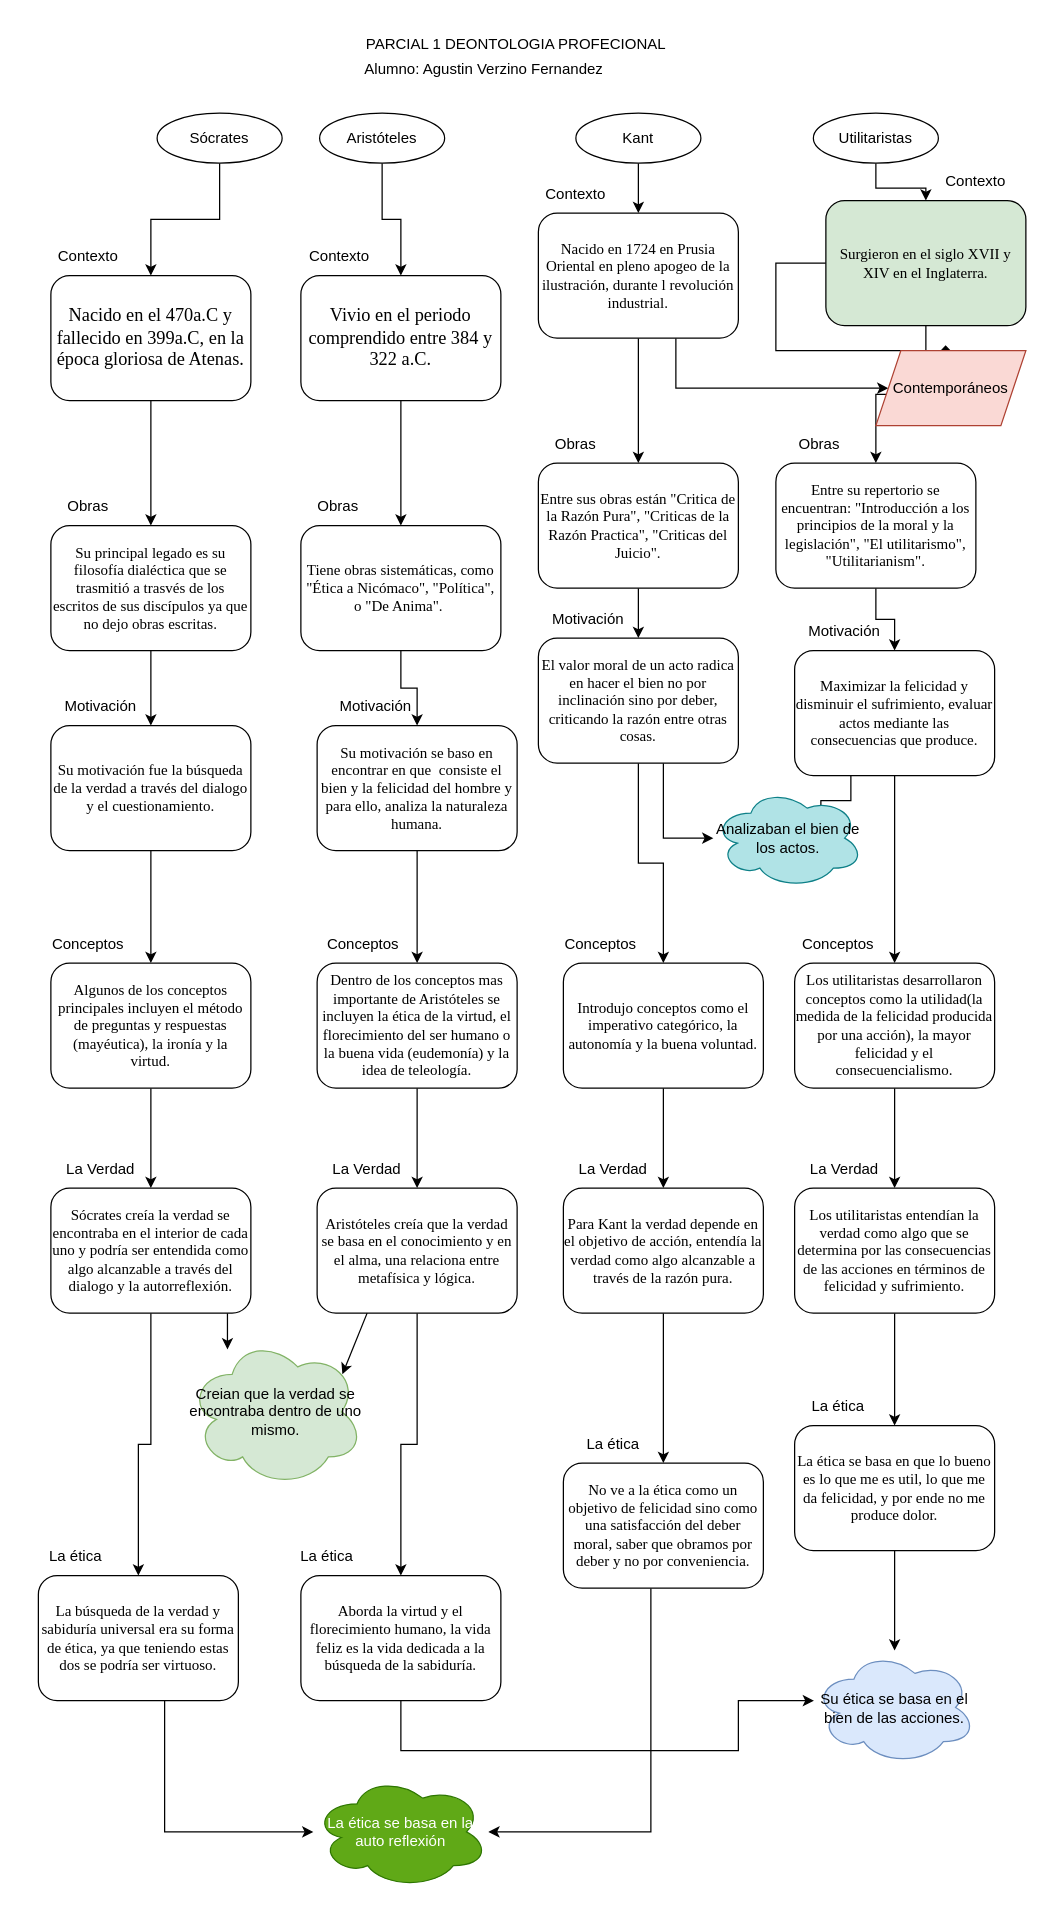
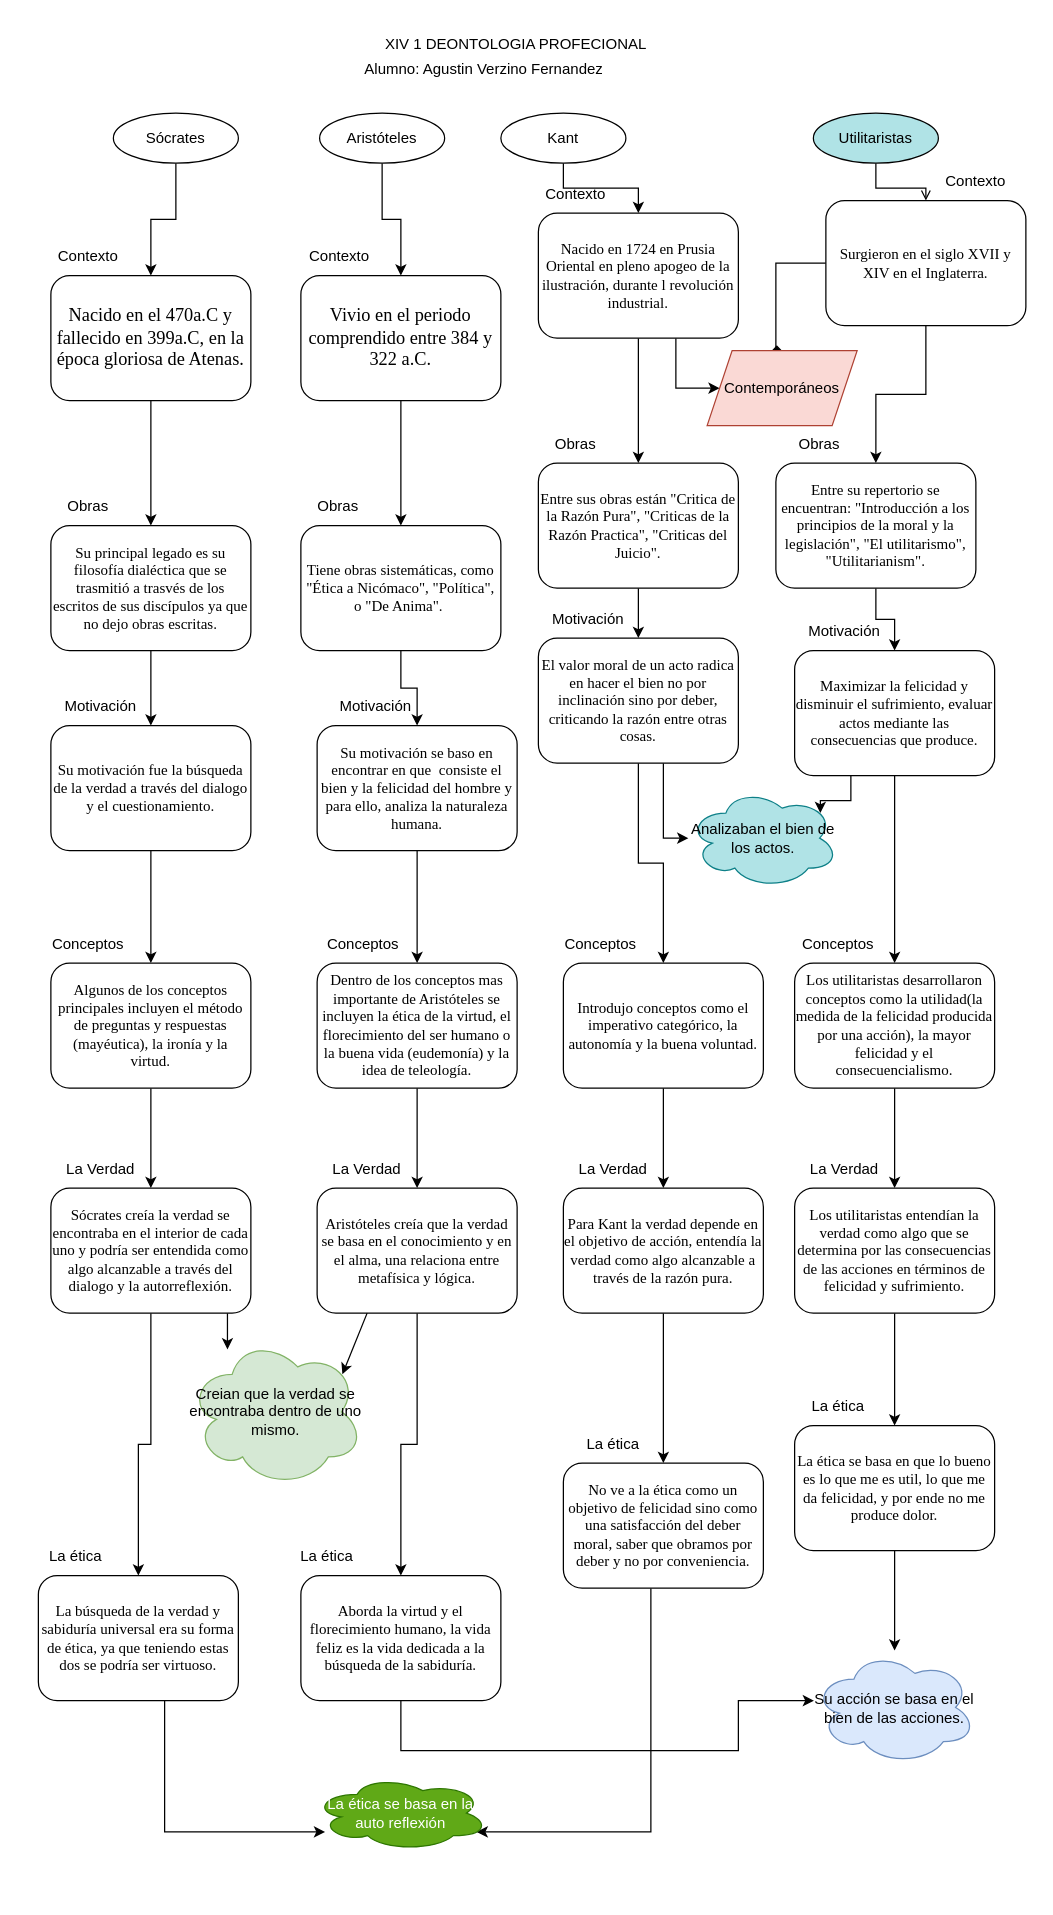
node "PARCIAL 1 DEONTOLOGIA PROFECIONAL": label "PARCIAL 1 DEONTOLOGIA PROFECIONAL" -> "XIV 1 DEONTOLOGIA PROFECIONAL"
node "Sócrates": moved (219, 138) -> (176, 138)
node "Kant": moved (638, 138) -> (563, 138)
node "Utilitaristas": fillcolor #ffffff -> #b0e3e6
edge "Utilitaristas" -> "Surgieron en el siglo XVII y XIV en el Inglaterra.": arrowhead classic -> open
node "Surgieron en el siglo XVII y XIV en el Inglaterra.": fillcolor #d5e8d4 -> #ffffff
node "Contemporáneos": moved (951, 388) -> (782, 388)
node "Analizaban el bien de los actos.": moved (788, 838) -> (763, 838)
node "Su ética se basa en el bien de las acciones.": label "Su ética se basa en el bien de las acciones." -> "Su acción se basa en el bien de las acciones."
node "La ética se basa en la auto reflexión": size 175x113 -> 175x75
